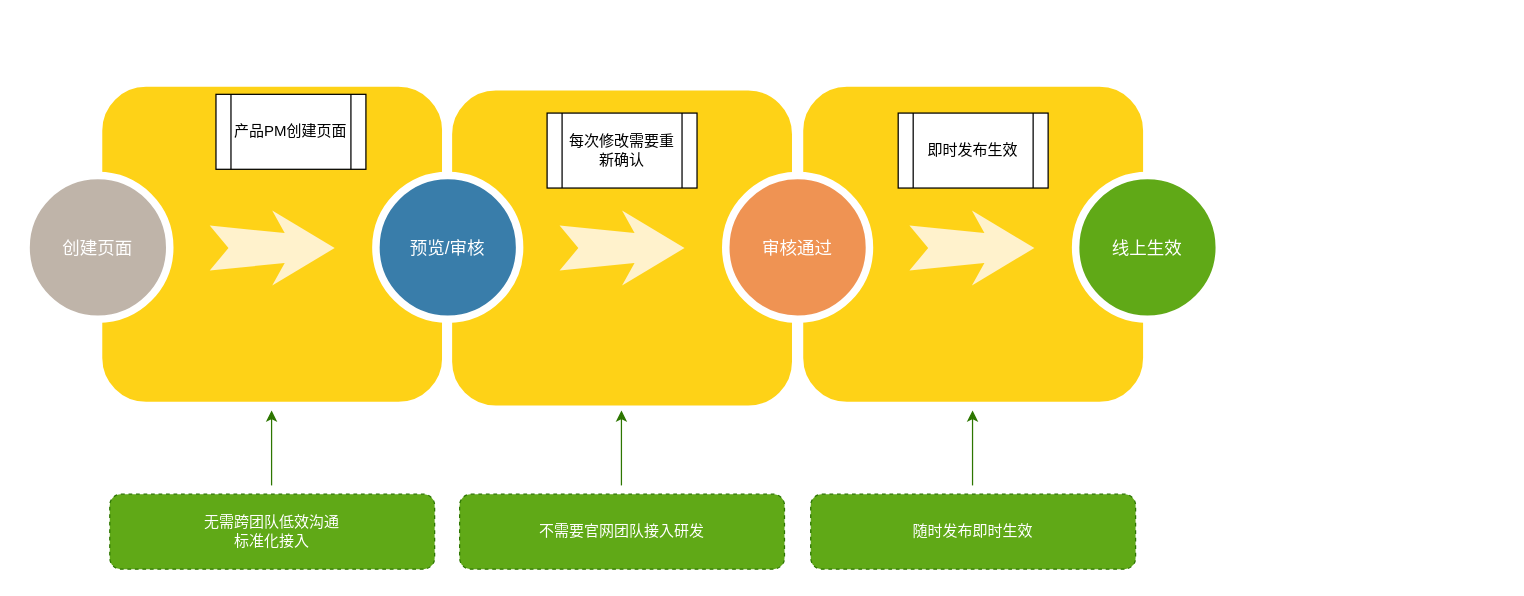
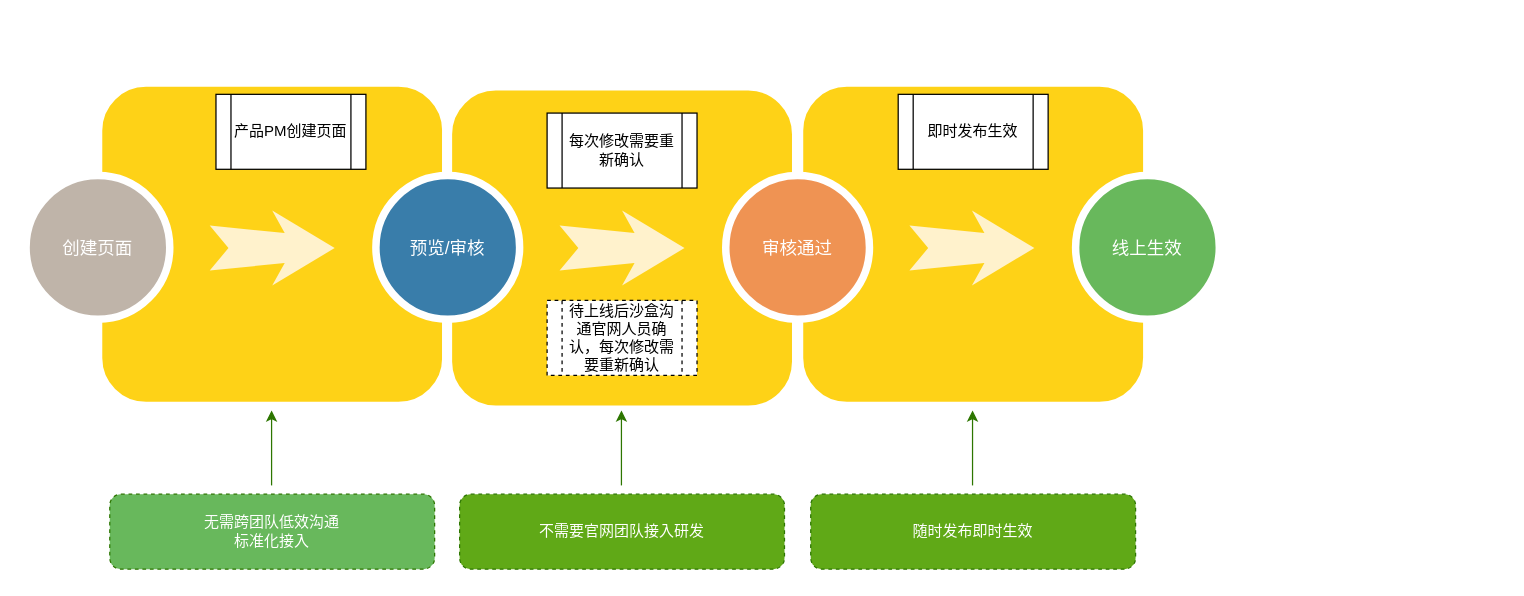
node "即时发布生效": moved (973, 151) -> (973, 132)
node "线上生效": fillcolor #60a917 -> #68b85c
node "待上线后沙盒沟通官网人员确认，每次修改需要重新确认": added
node "无需跨团队低效沟通 标准化接入": fillcolor #60a917 -> #68b85c
